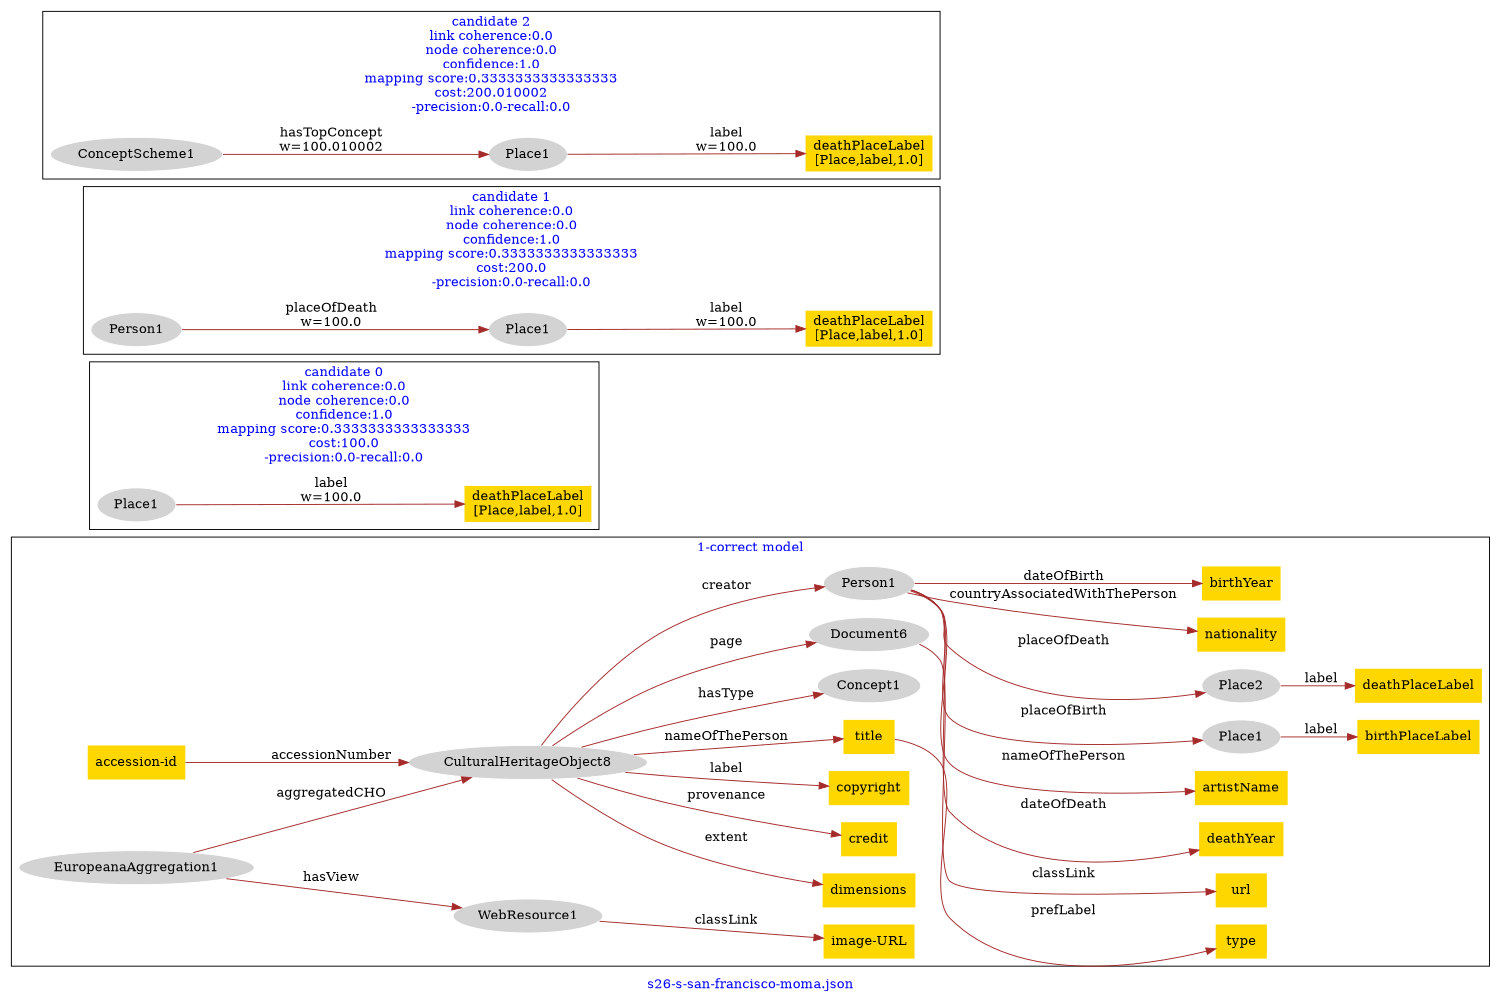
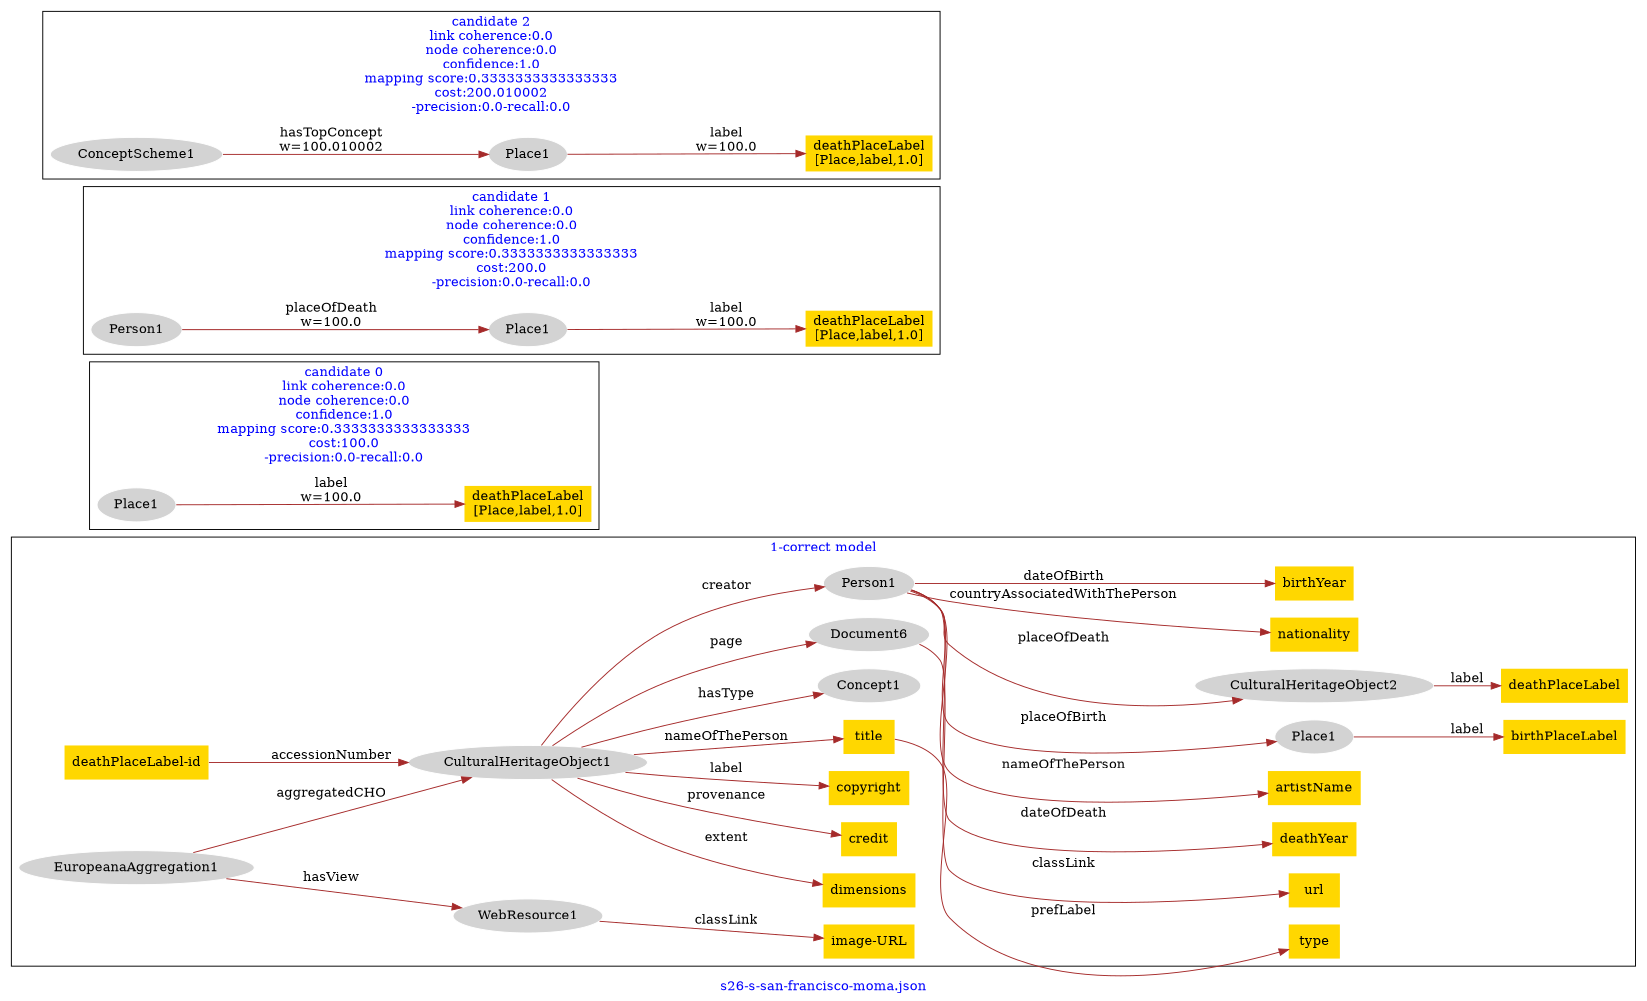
node "Place2": label "Place2" -> "CulturalHeritageObject2"
node "accession-id": label "accession-id" -> "deathPlaceLabel-id"
node "CulturalHeritageObject8": label "CulturalHeritageObject8" -> "CulturalHeritageObject1"
